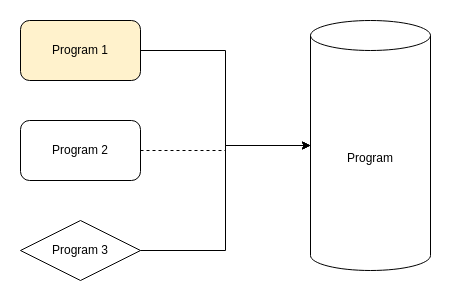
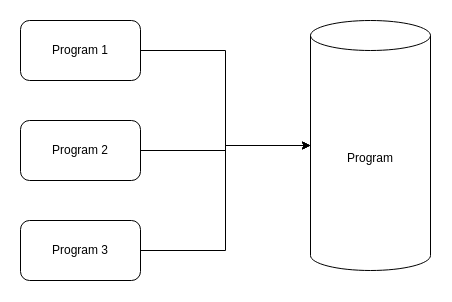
node "Program 1": fillcolor #fff2cc -> #ffffff
edge "Program 2" -> "Program": style dashed -> solid
node "Program 3": shape diamond -> rounded rectangle
